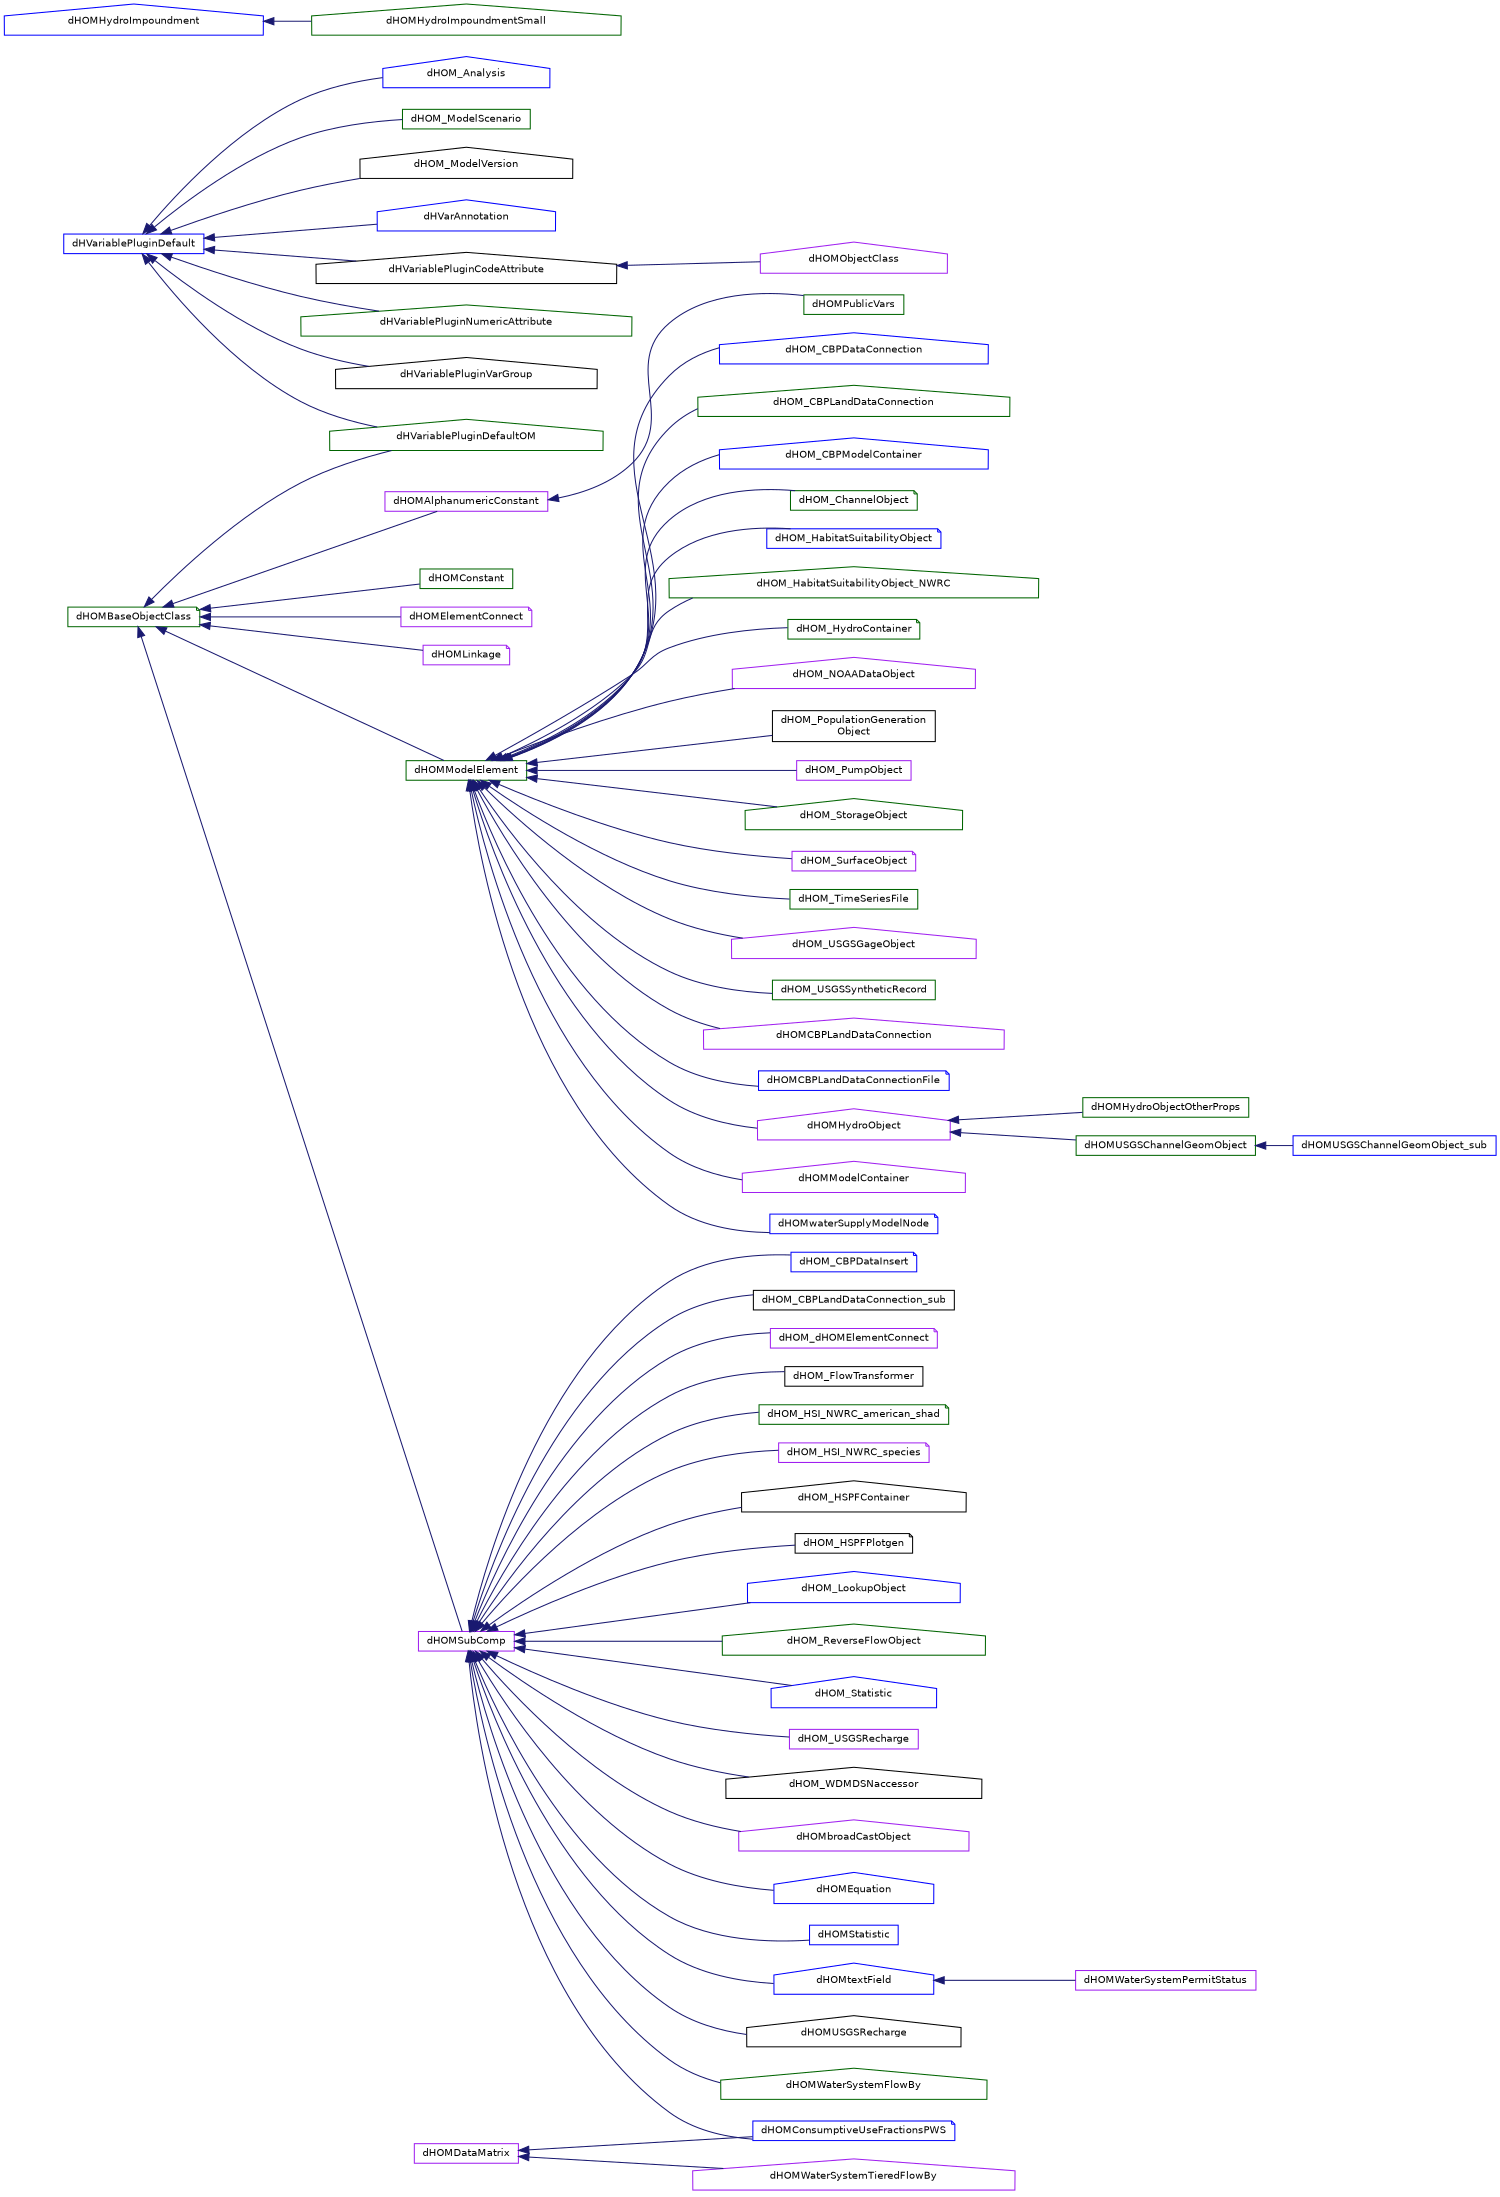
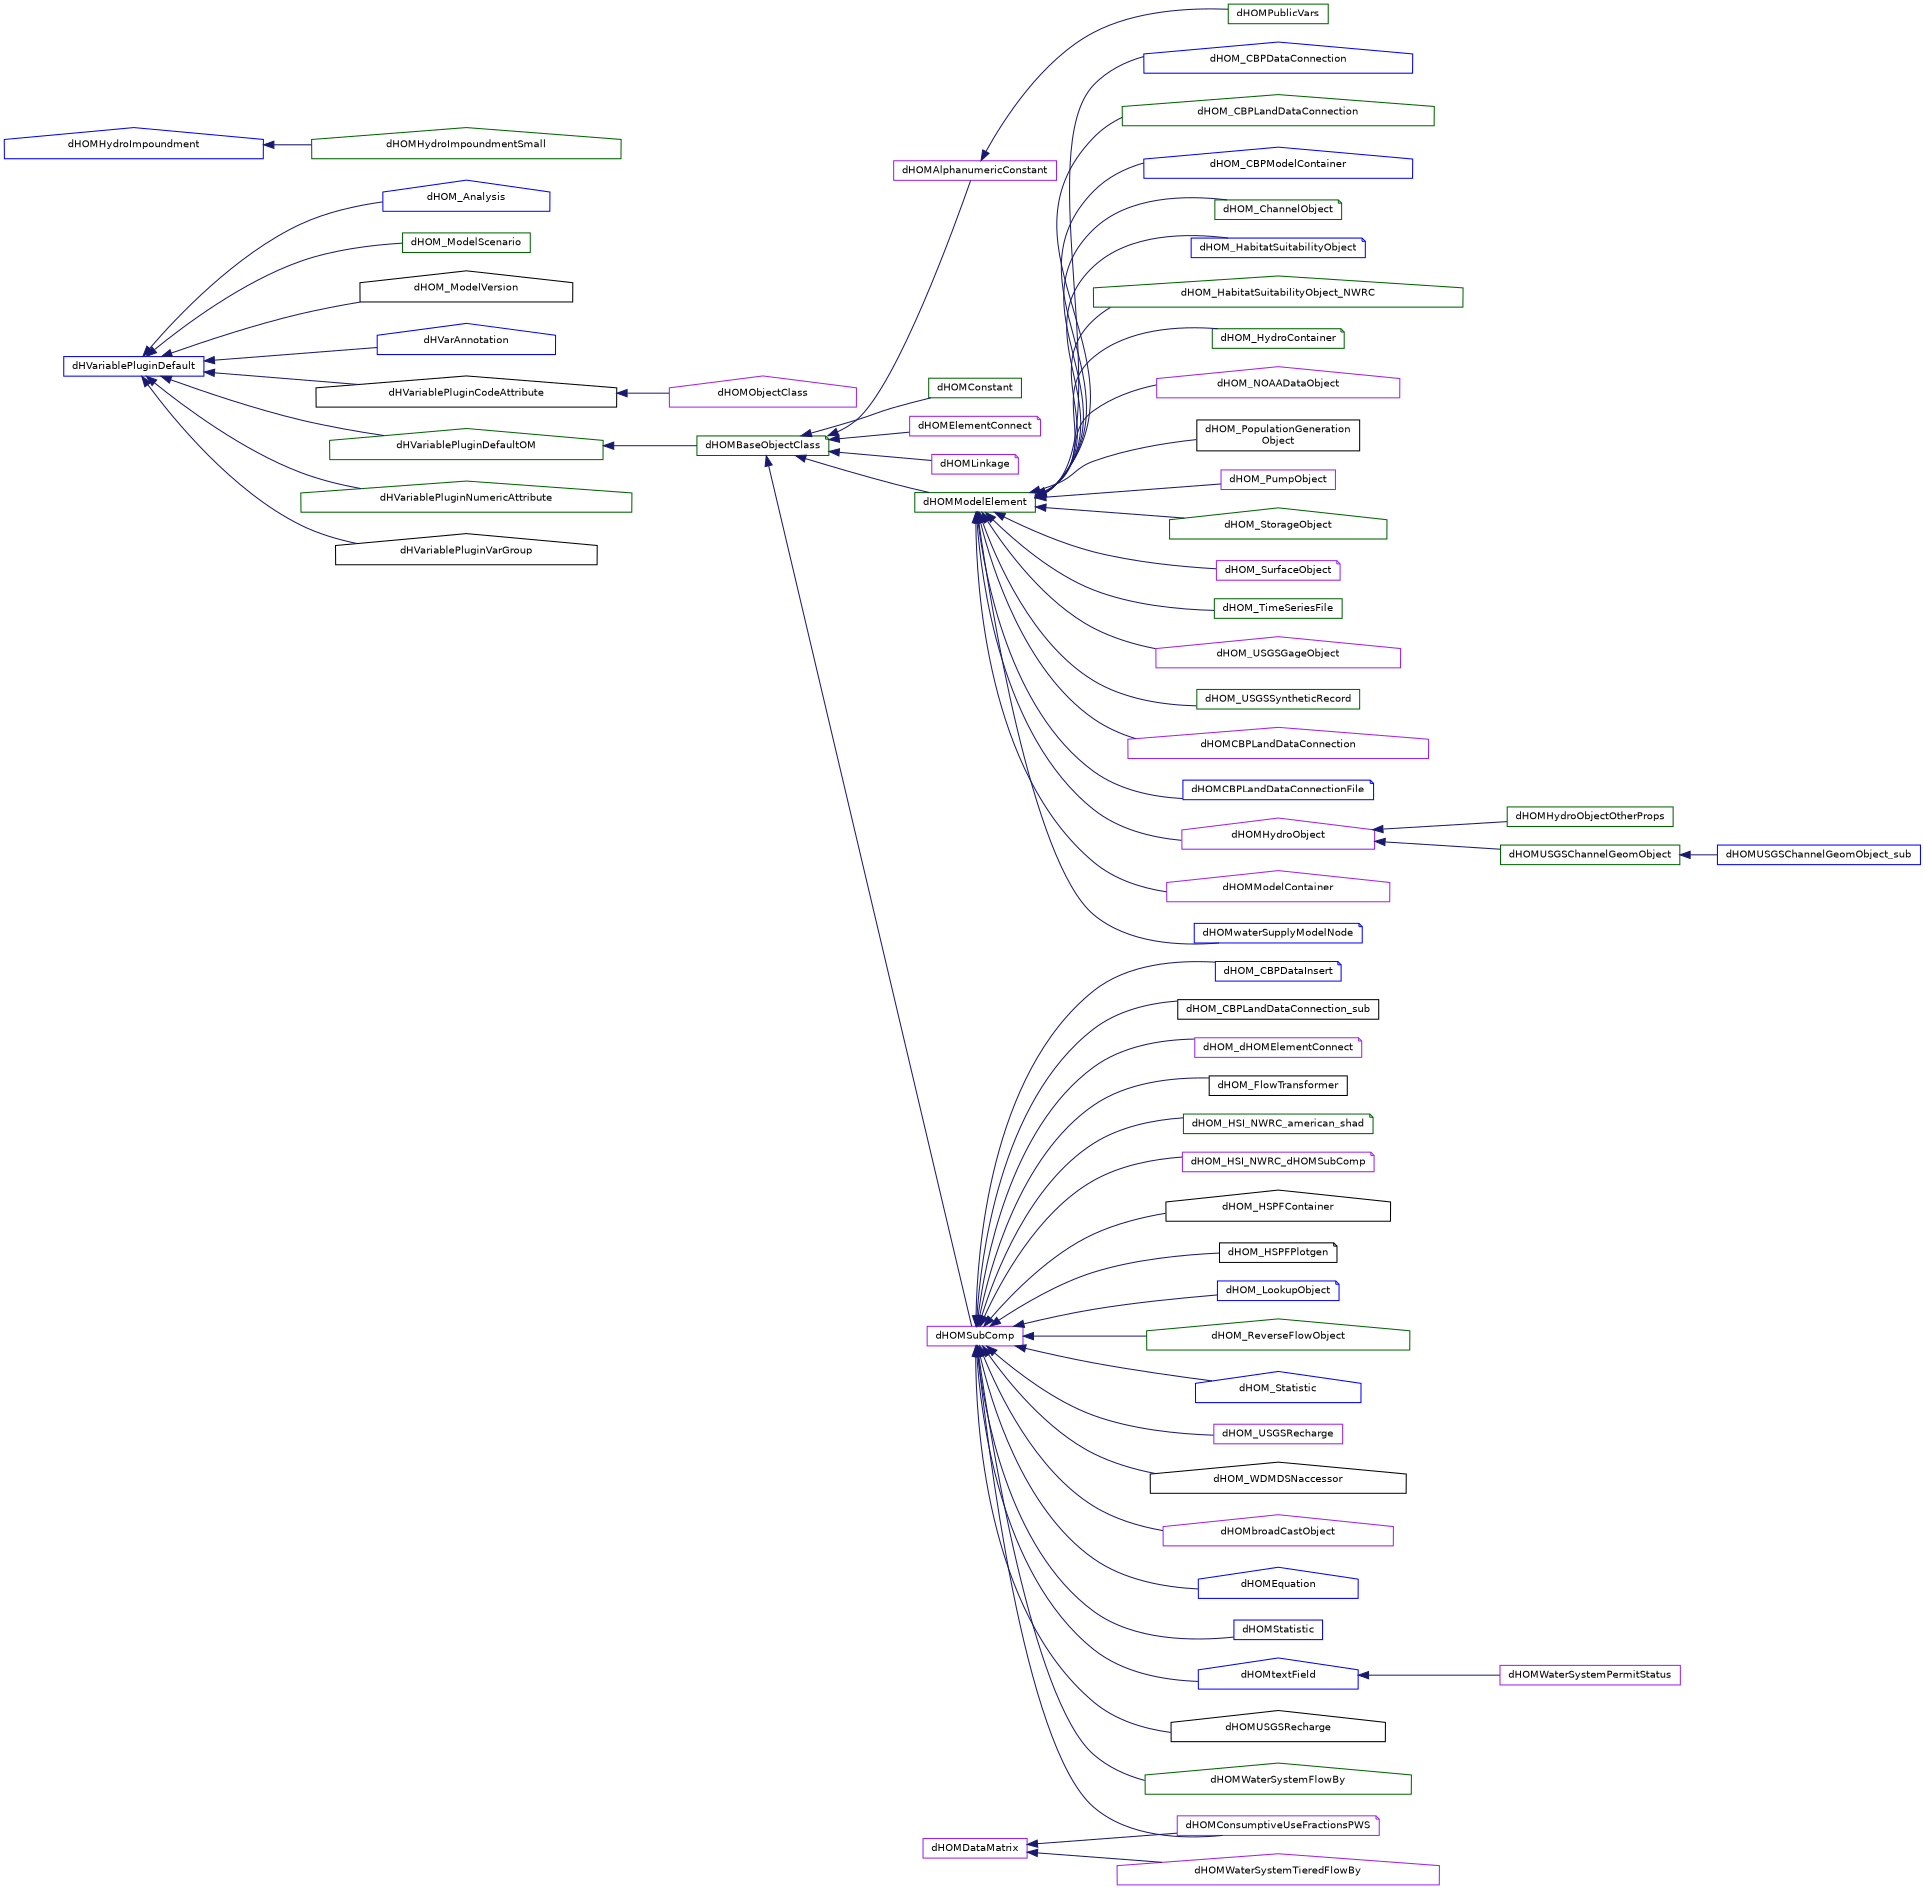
edge "dHVariablePluginDefaultOM" -> "dHOMBaseObjectClass": reversed
node "dHOM_HSI_NWRC_species": label "dHOM_HSI_NWRC_species" -> "dHOM_HSI_NWRC_dHOMSubComp"
node "dHOM_LookupObject": shape house -> note
node "dHOMConsumptiveUseFractionsPWS": color blue -> purple
